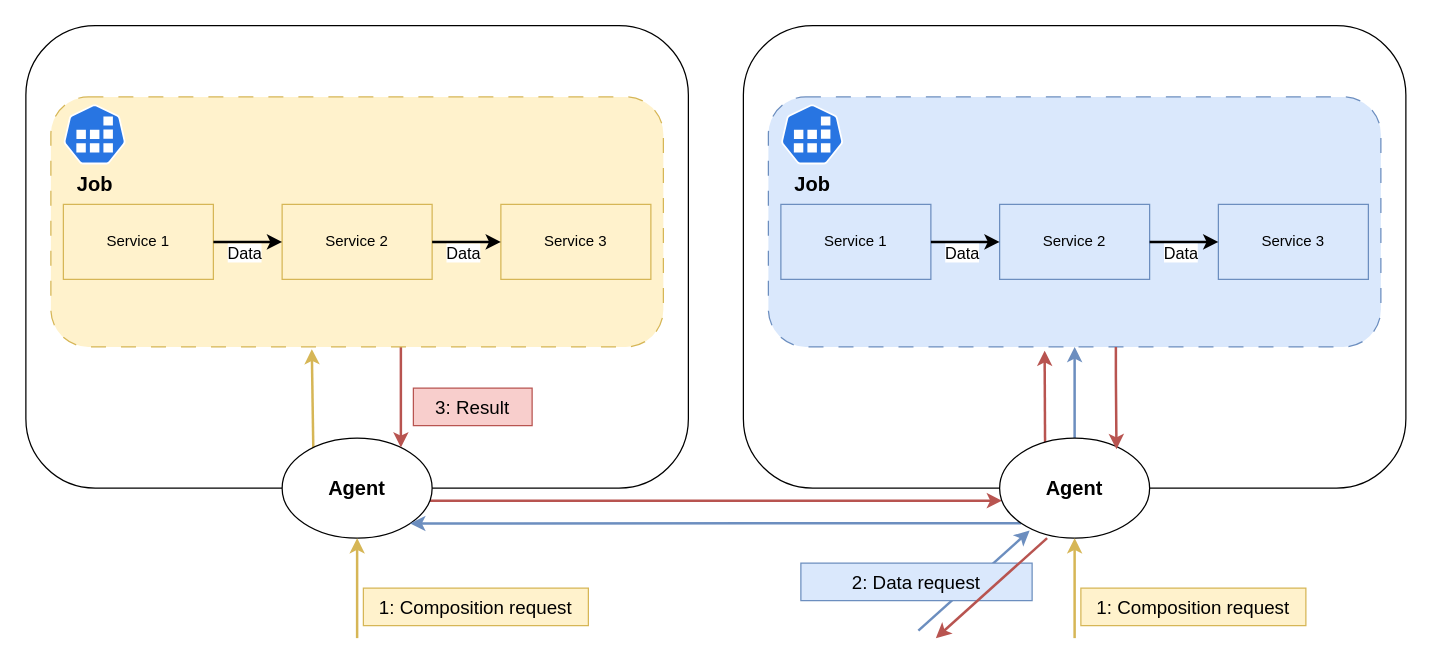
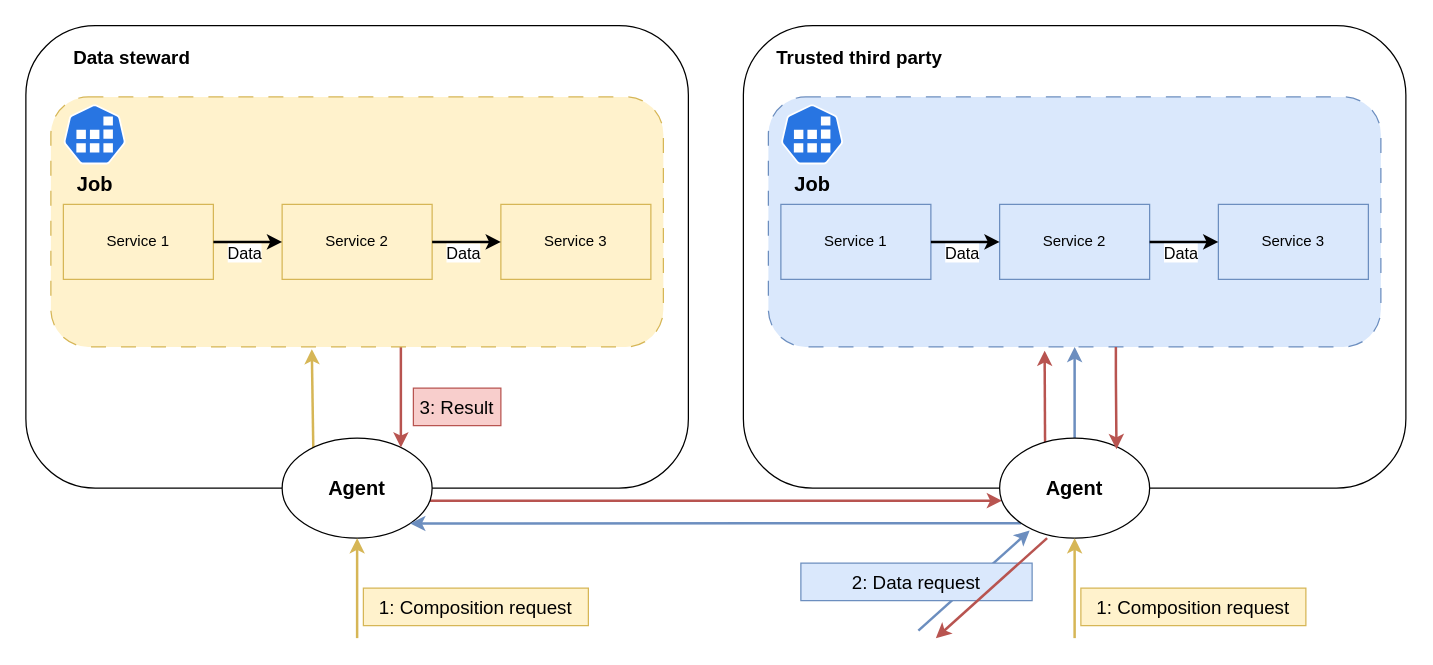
node "Data steward": added
node "Trusted third party": added
node "3: Result": size 119x38 -> 88x38
